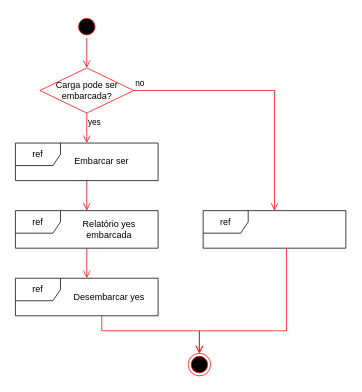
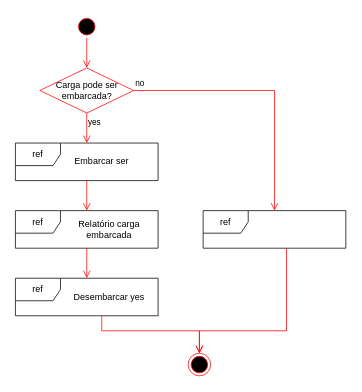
node "Relatório yes embarcada": label "Relatório yes embarcada" -> "Relatório carga embarcada"
